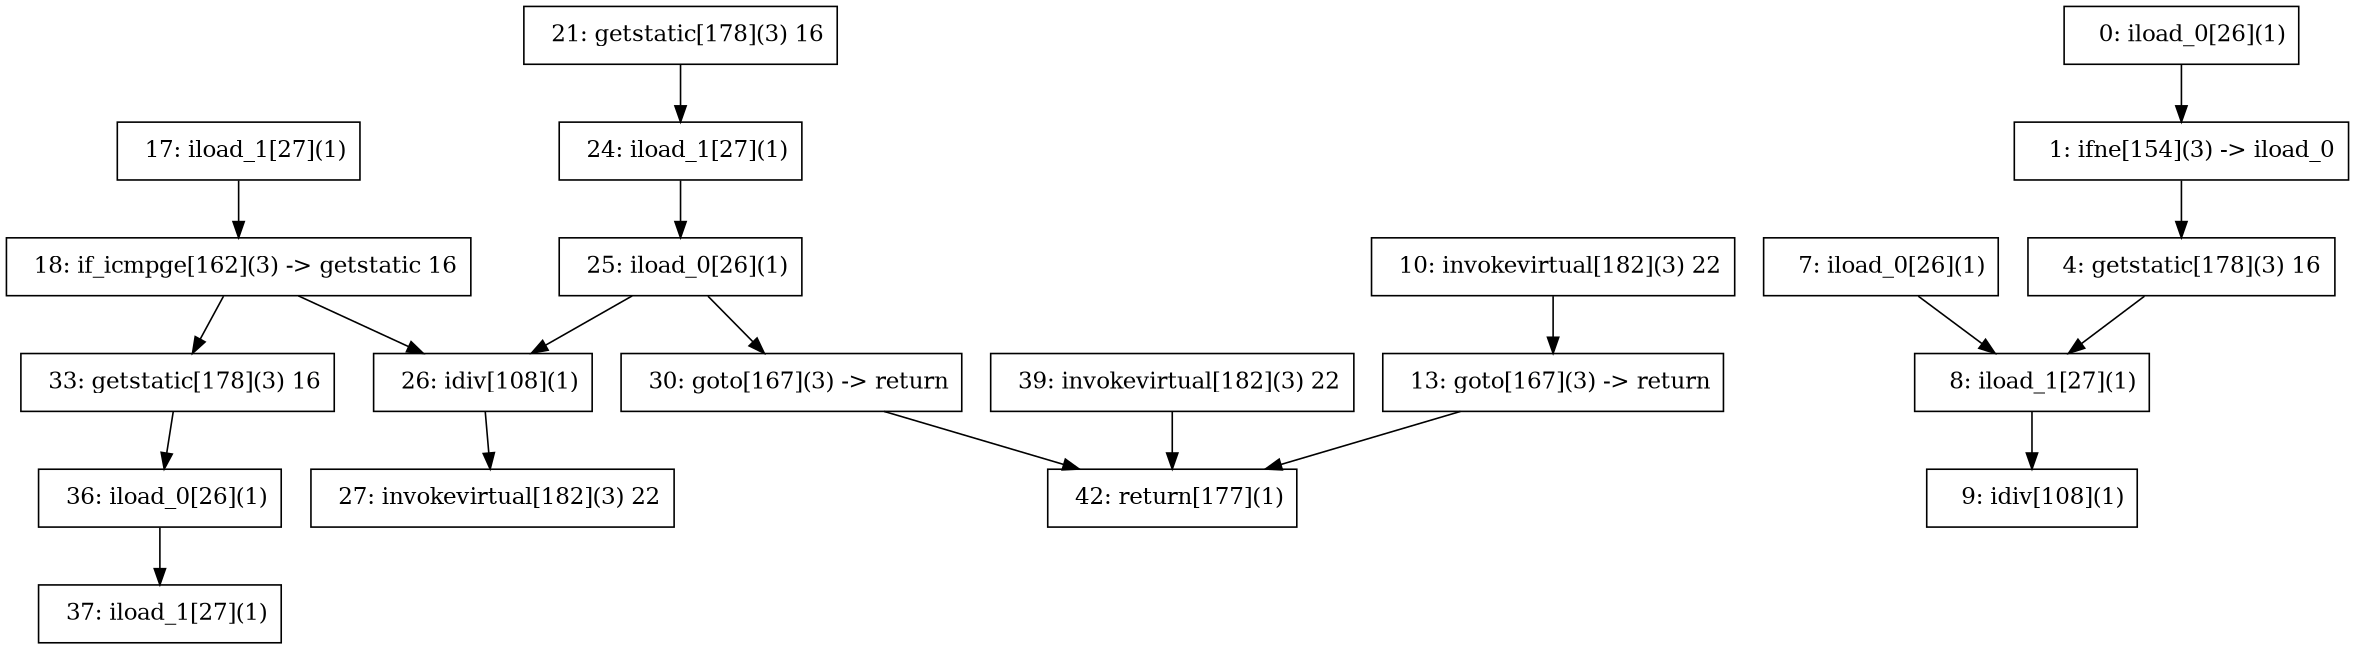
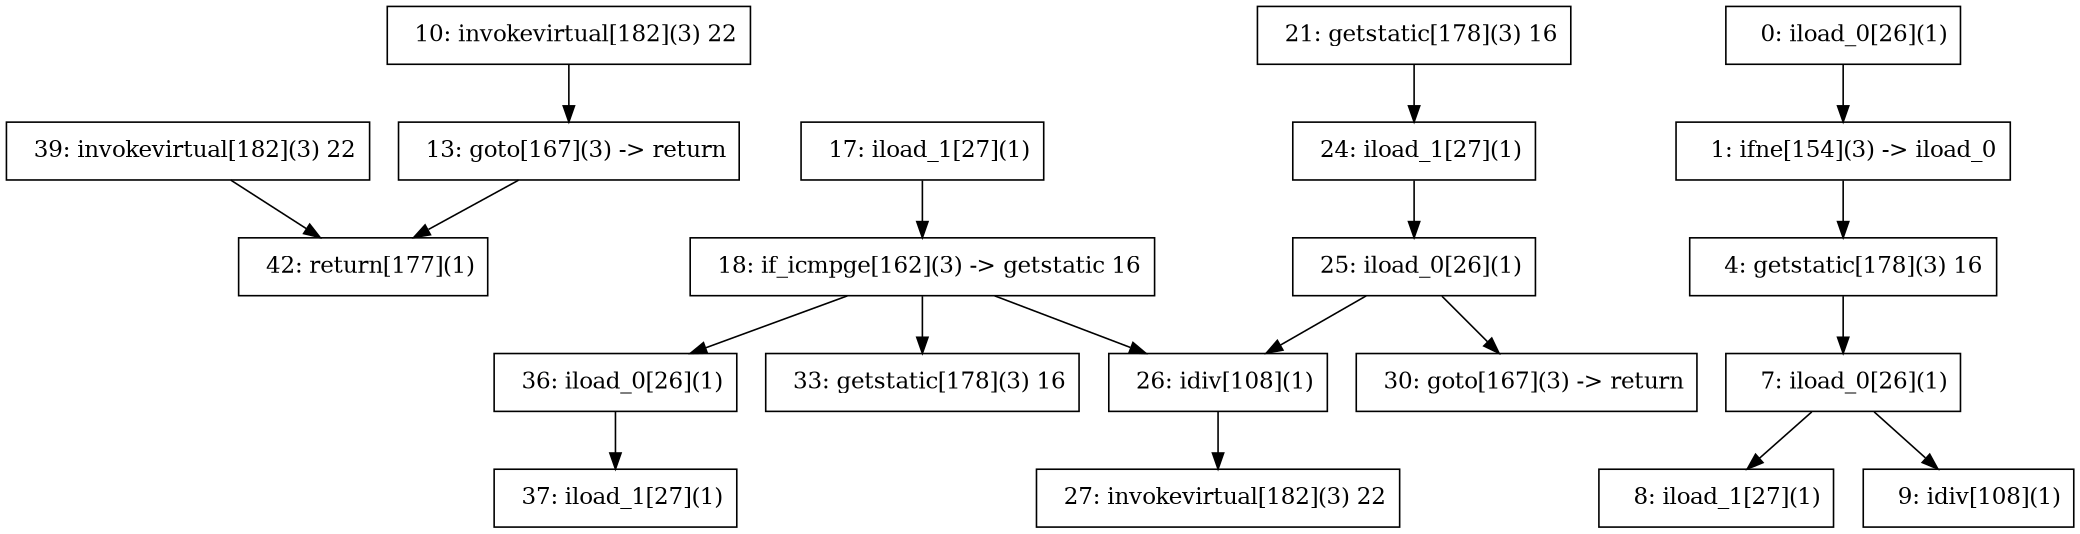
edge "4: getstatic[178](3) 16" -> "8: iload_1[27](1)": now "4: getstatic[178](3) 16" -> "7: iload_0[26](1)"
edge "33: getstatic[178](3) 16" -> "36: iload_0[26](1)": now "18: if_icmpge[162](3) -> getstatic 16" -> "36: iload_0[26](1)"
edge "8: iload_1[27](1)" -> "9: idiv[108](1)": now "7: iload_0[26](1)" -> "9: idiv[108](1)"
edge "30: goto[167](3) -> return" -> "42: return[177](1)": removed
